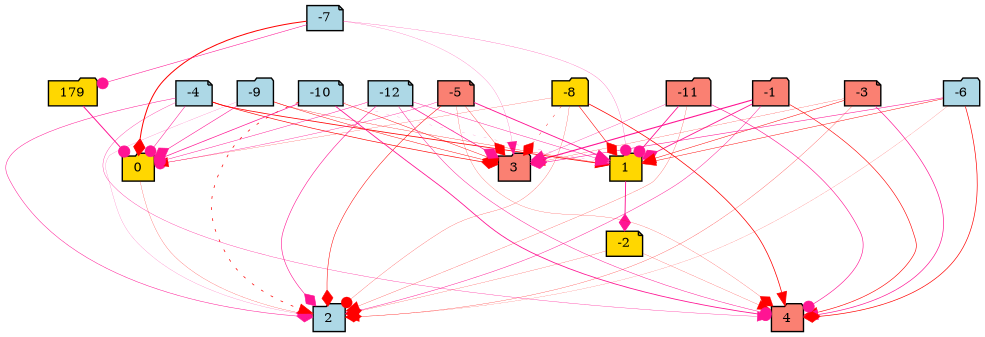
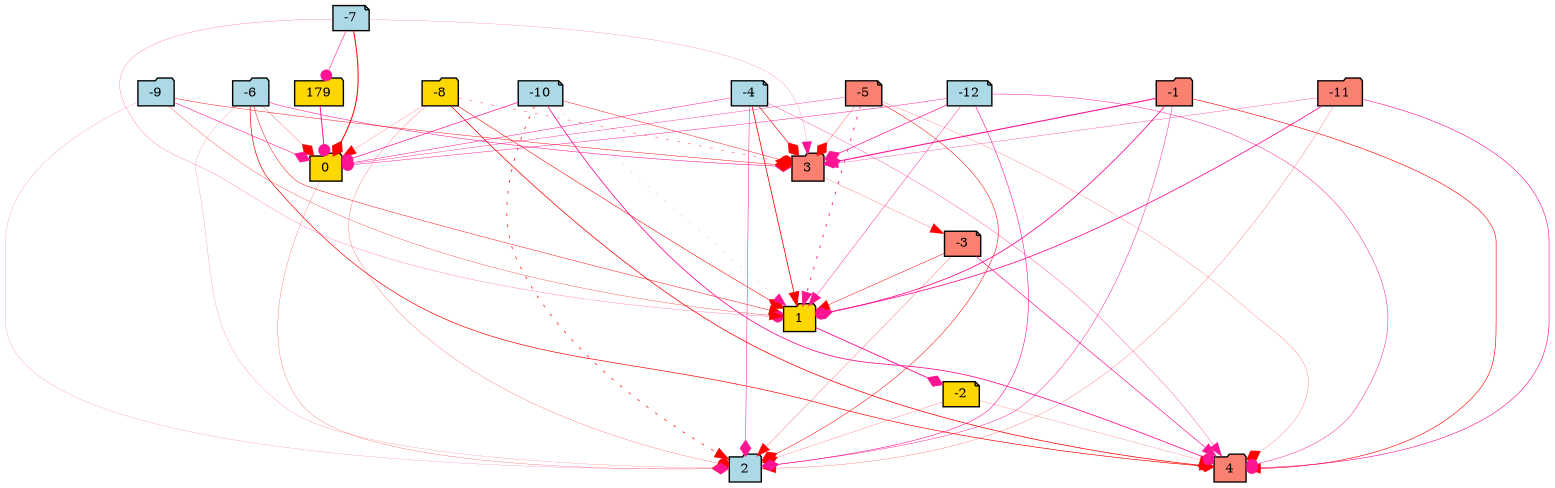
edge "-3" -> "3": reversed
edge "-6" -> "0": added
edge "-5" -> "1": style solid -> dotted
